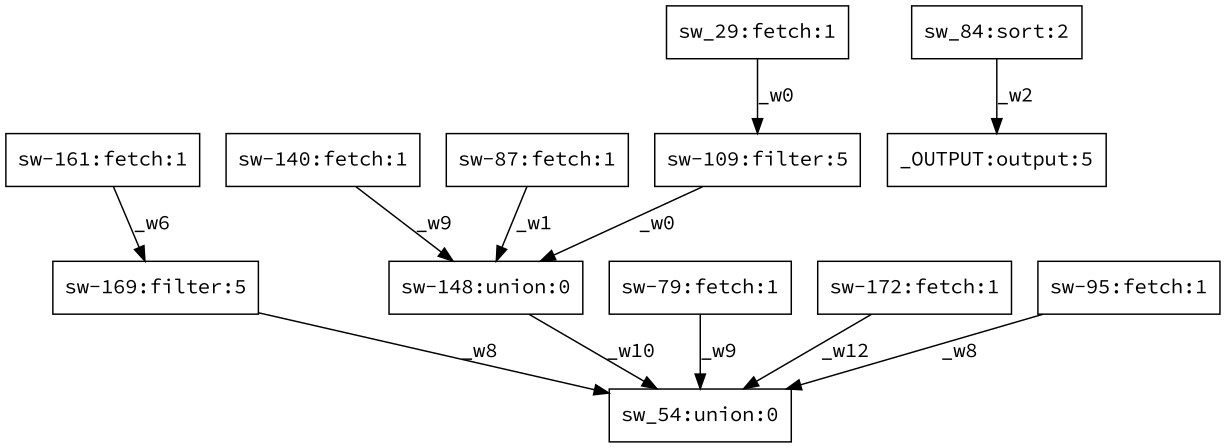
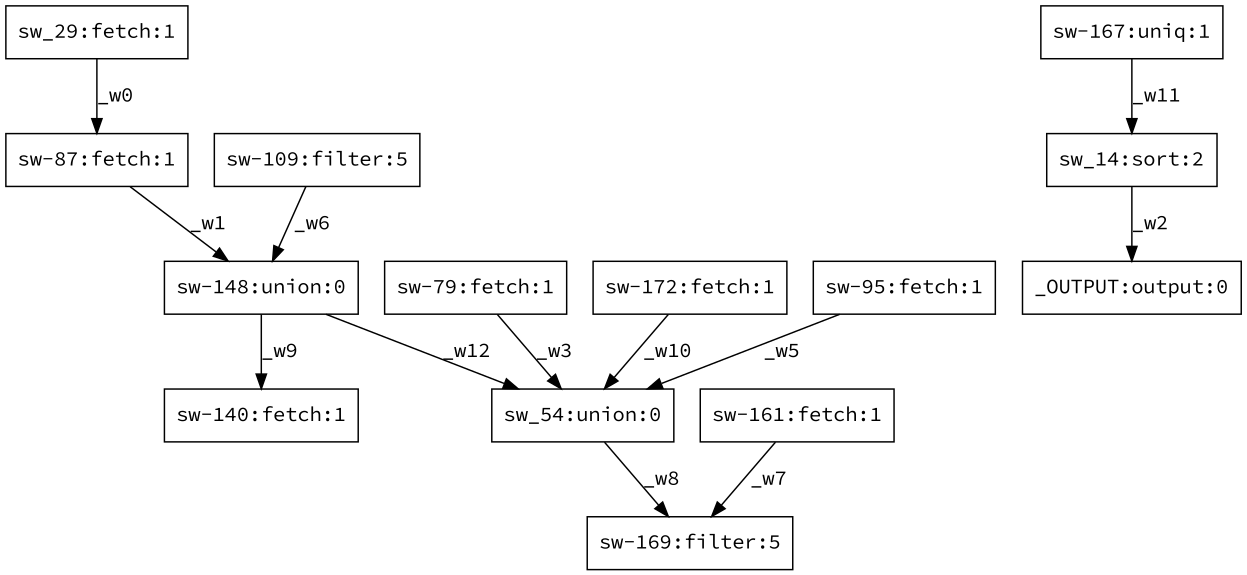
node "sw_84:sort:2": label "sw_84:sort:2" -> "sw_14:sort:2"
node "sw-167:uniq:1": added
edge "sw_29:fetch:1" -> "sw-109:filter:5": now "sw_29:fetch:1" -> "sw-87:fetch:1"
node "_OUTPUT:output:5": label "_OUTPUT:output:5" -> "_OUTPUT:output:0"
edge "sw-140:fetch:1" -> "sw-148:union:0": reversed
edge "sw-161:fetch:1" -> "sw-169:filter:5": label "_w6" -> "_w7"
edge "sw-109:filter:5" -> "sw-148:union:0": label "_w0" -> "_w6"
edge "sw-169:filter:5" -> "sw_54:union:0": reversed
edge "sw-148:union:0" -> "sw_54:union:0": label "_w10" -> "_w12"
edge "sw-79:fetch:1" -> "sw_54:union:0": label "_w9" -> "_w3"
edge "sw-172:fetch:1" -> "sw_54:union:0": label "_w12" -> "_w10"
edge "sw-95:fetch:1" -> "sw_54:union:0": label "_w8" -> "_w5"
